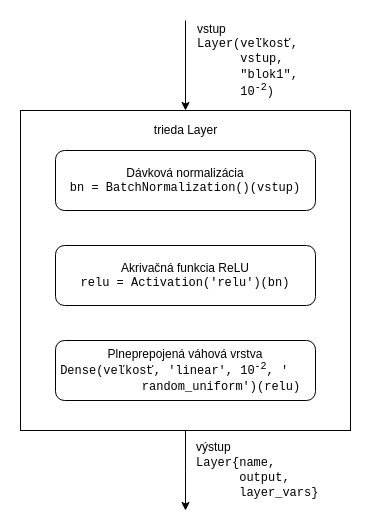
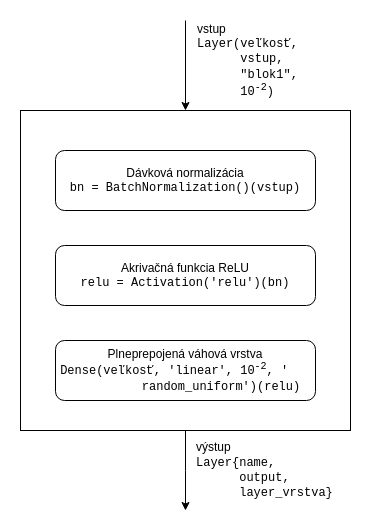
node "trieda Layer": removed
node "výstup Layer{name, output, layer_vars}": label "výstup Layer{name, output, layer_vars}" -> "výstup Layer{name, output, layer_vrstva}"
